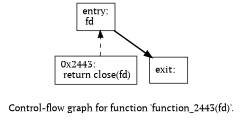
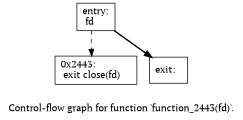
edge "0x2443:" -> "entry:": reversed
node "0x2443:": text "return close(fd)" -> "exit close(fd)"
